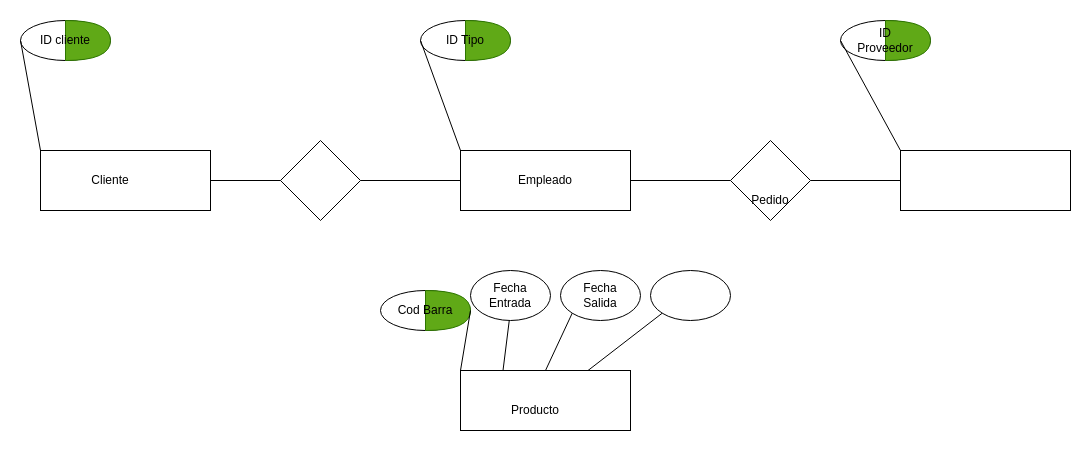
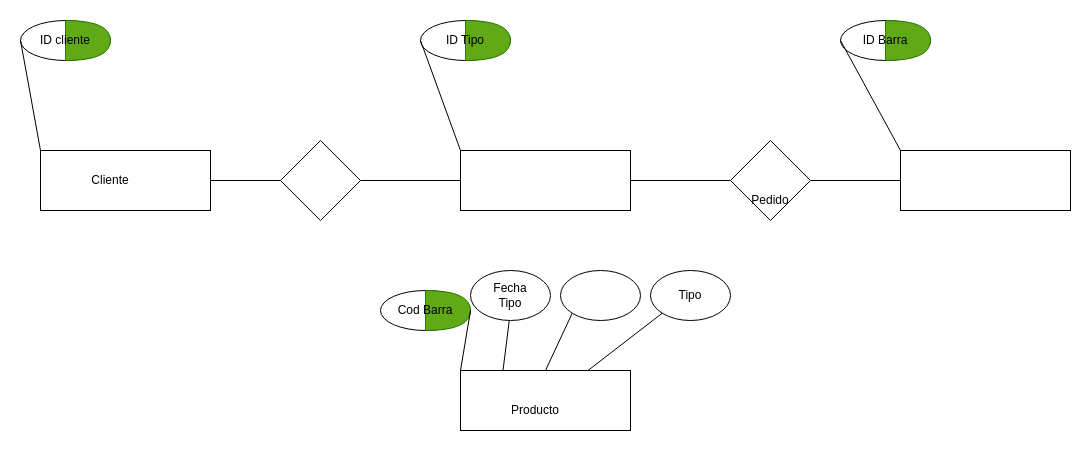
node "ID Proveedor": label "ID Proveedor" -> "ID Barra"
node "Empleado": removed
node "Fecha Entrada": label "Fecha Entrada" -> "Fecha Tipo"
node "Fecha Salida": removed
node "Tipo": added
